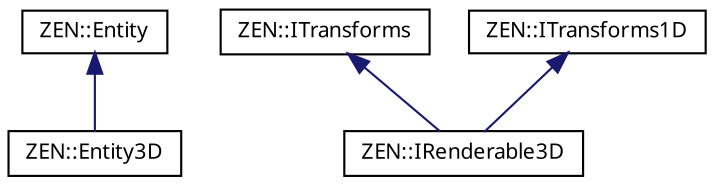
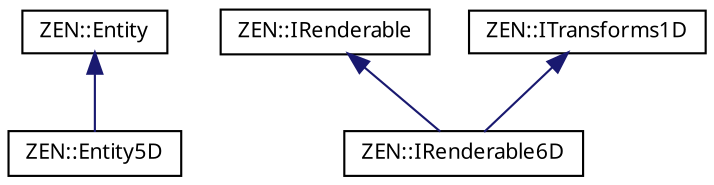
node "ZEN::ITransforms": label "ZEN::ITransforms" -> "ZEN::IRenderable"
node "ZEN::Entity3D": label "ZEN::Entity3D" -> "ZEN::Entity5D"
node "ZEN::IRenderable3D": label "ZEN::IRenderable3D" -> "ZEN::IRenderable6D"
